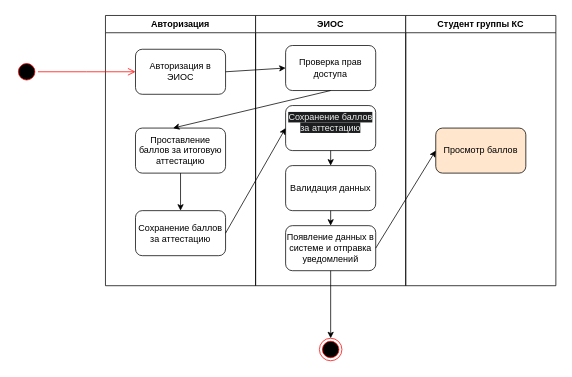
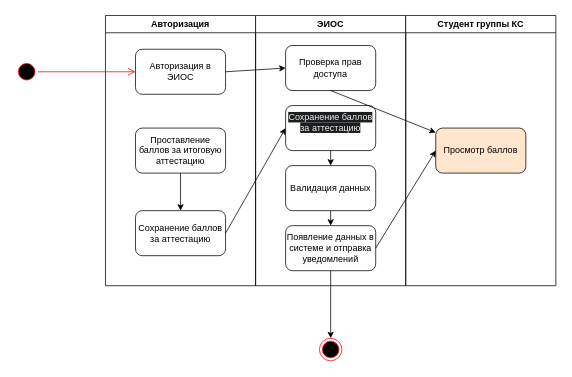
edge "Проверка прав доступа" -> "Проставление баллов за итоговую аттестацию": now "Проверка прав доступа" -> "Просмотр баллов"
